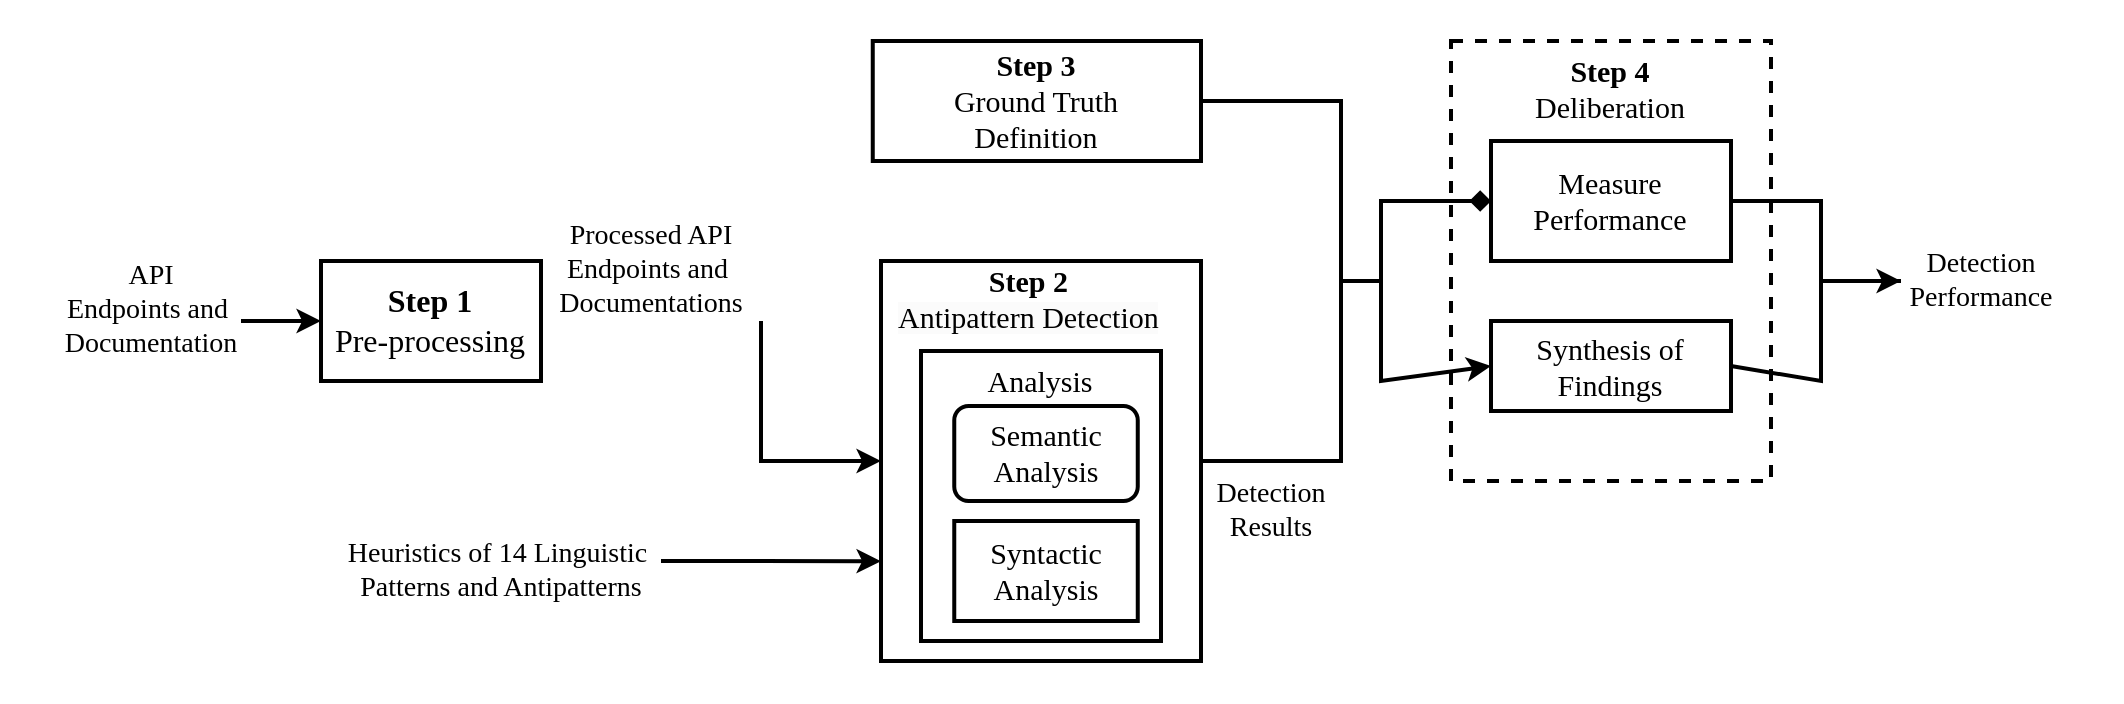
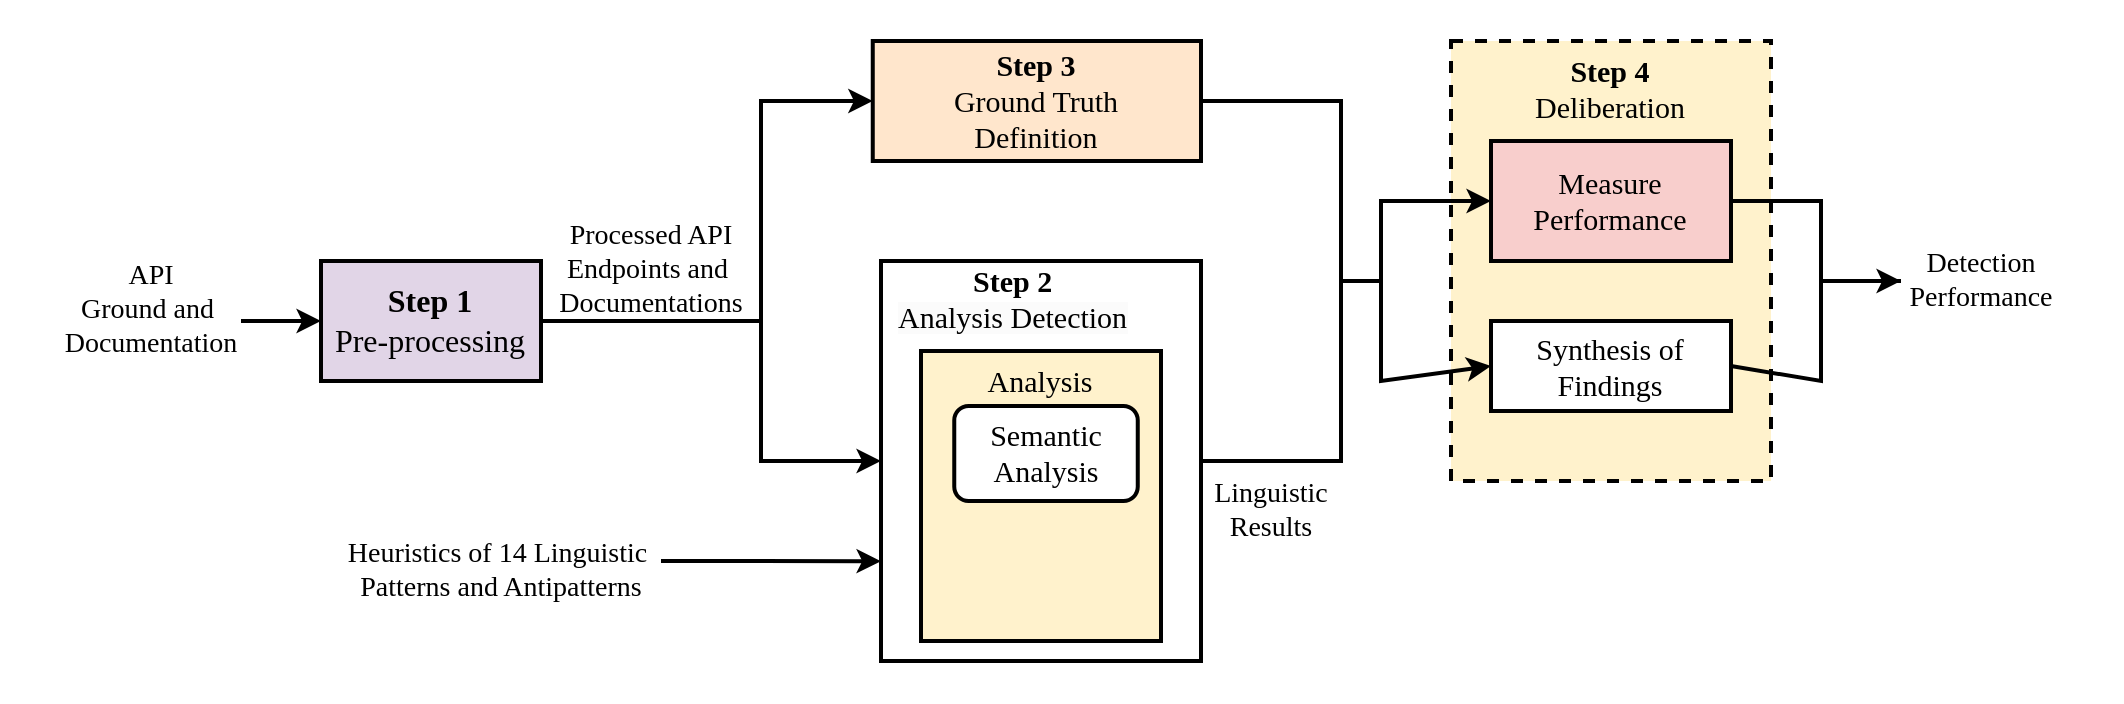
node "Step 4 Deliberation": fillcolor #ffffff -> #fff2cc
node "Step 3 Ground Truth Definition": fillcolor #ffffff -> #ffe6cc
edge "Step 3 Ground Truth Definition" -> "Measure Performance": arrowhead diamond -> classic
node "Measure Performance": fillcolor #ffffff -> #f8cecc
edge "Step 1 Pre-processing" -> "Step 3 Ground Truth Definition": added
node "API Endpoints and Documentation": label "API Endpoints and Documentation" -> "API Ground and Documentation"
node "Step 2 Antipattern Detection": label "Step 2 Antipattern Detection" -> "Step 2 Analysis Detection"
node "Step 1 Pre-processing": fillcolor #ffffff -> #e1d5e7
node "Analysis": fillcolor #ffffff -> #fff2cc
node "Detection Results": label "Detection Results" -> "Linguistic Results"
node "Syntactic Analysis": removed
